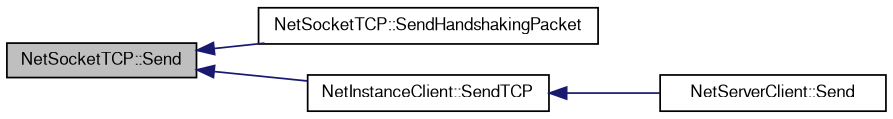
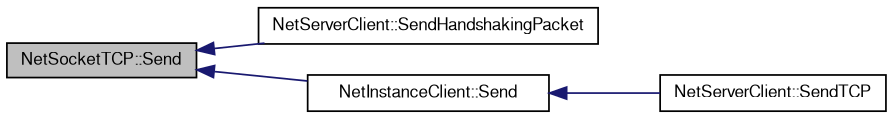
node "NetSocketTCP::SendHandshakingPacket": label "NetSocketTCP::SendHandshakingPacket" -> "NetServerClient::SendHandshakingPacket"
node "NetInstanceClient::SendTCP": label "NetInstanceClient::SendTCP" -> "NetInstanceClient::Send"
node "NetServerClient::Send": label "NetServerClient::Send" -> "NetServerClient::SendTCP"
